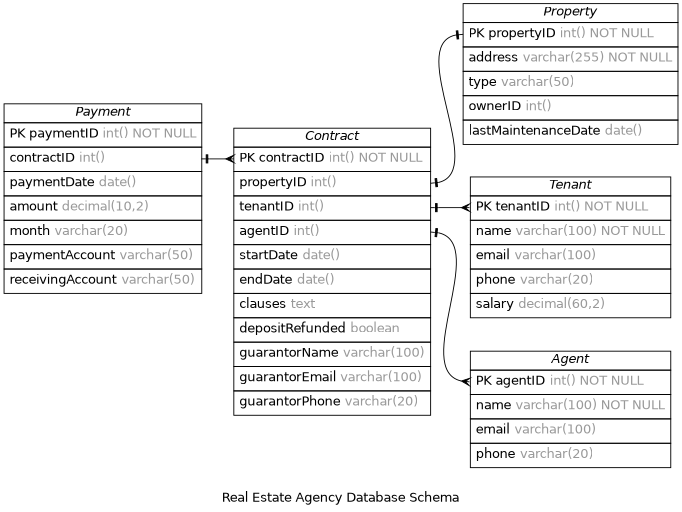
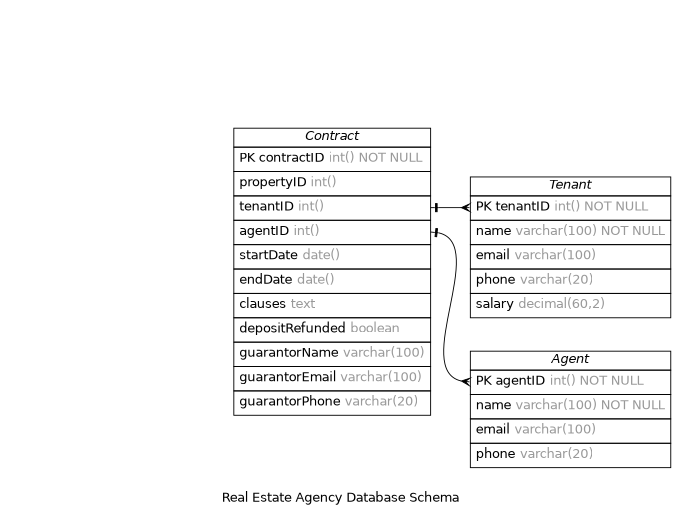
node "Property": removed
node "Payment": removed
